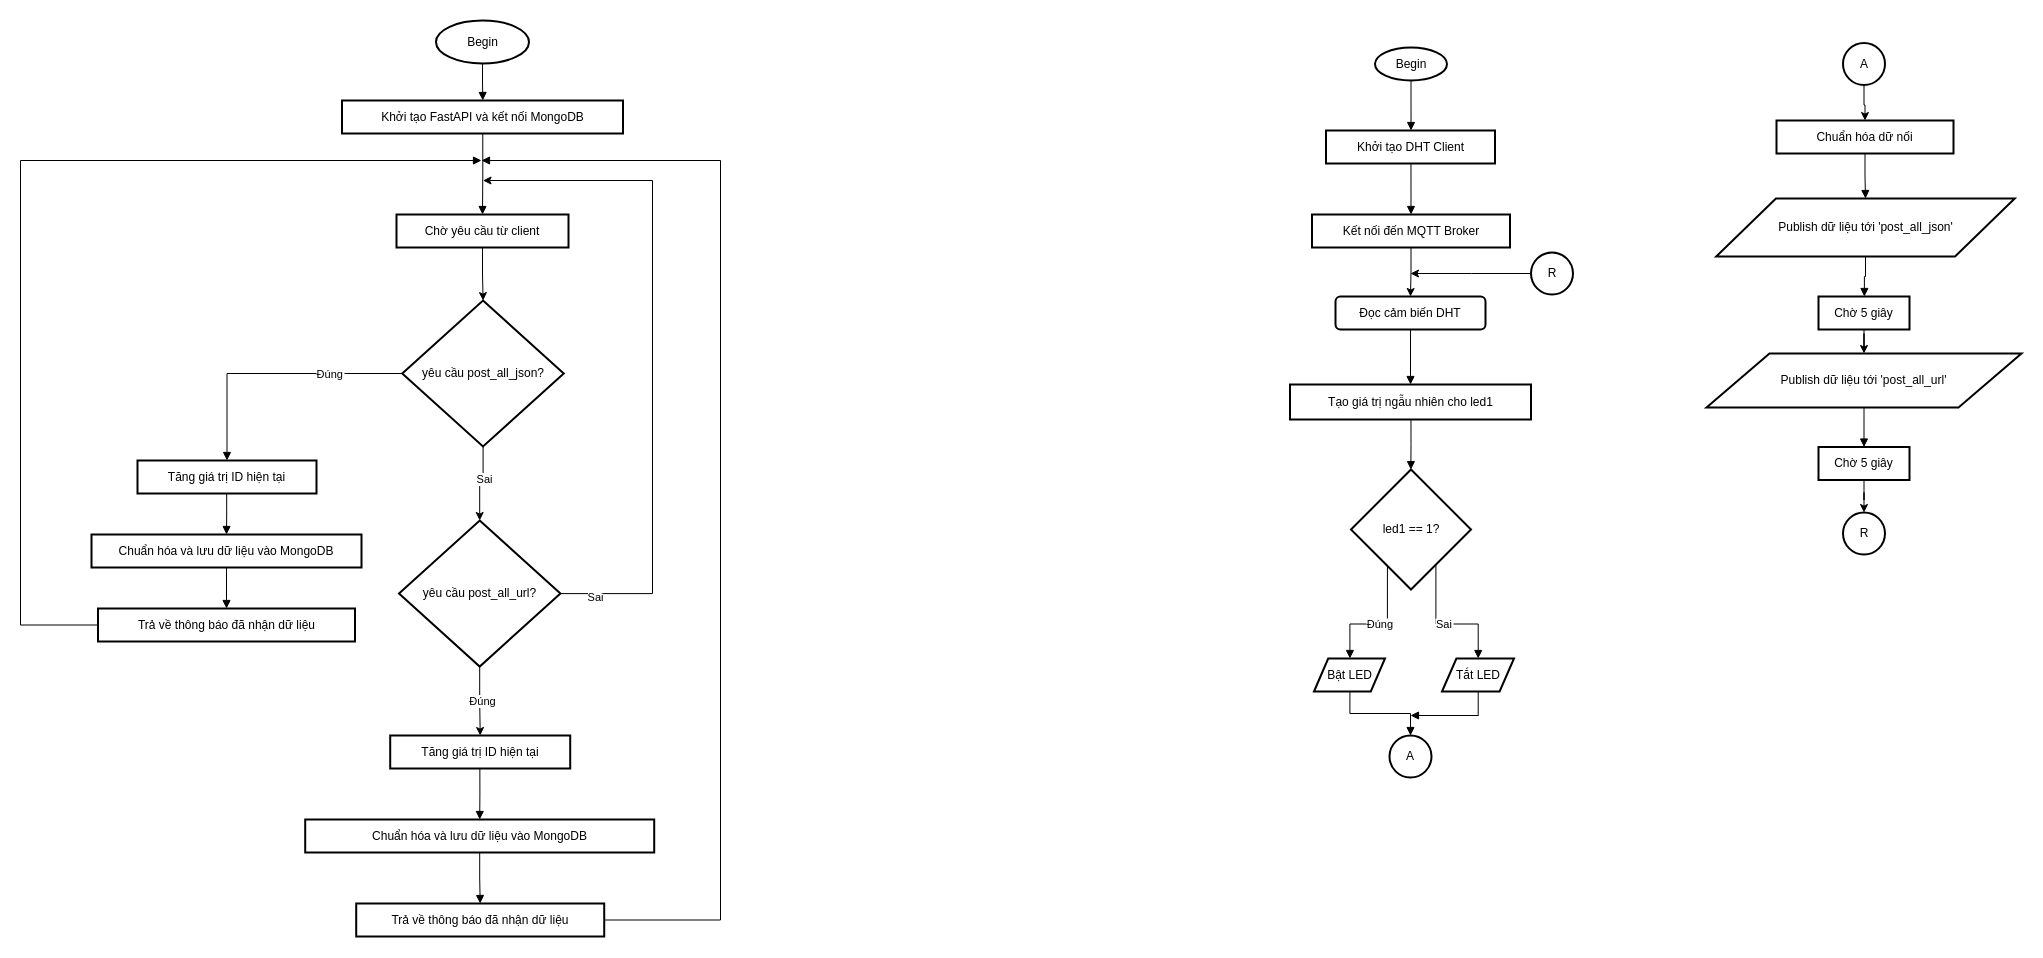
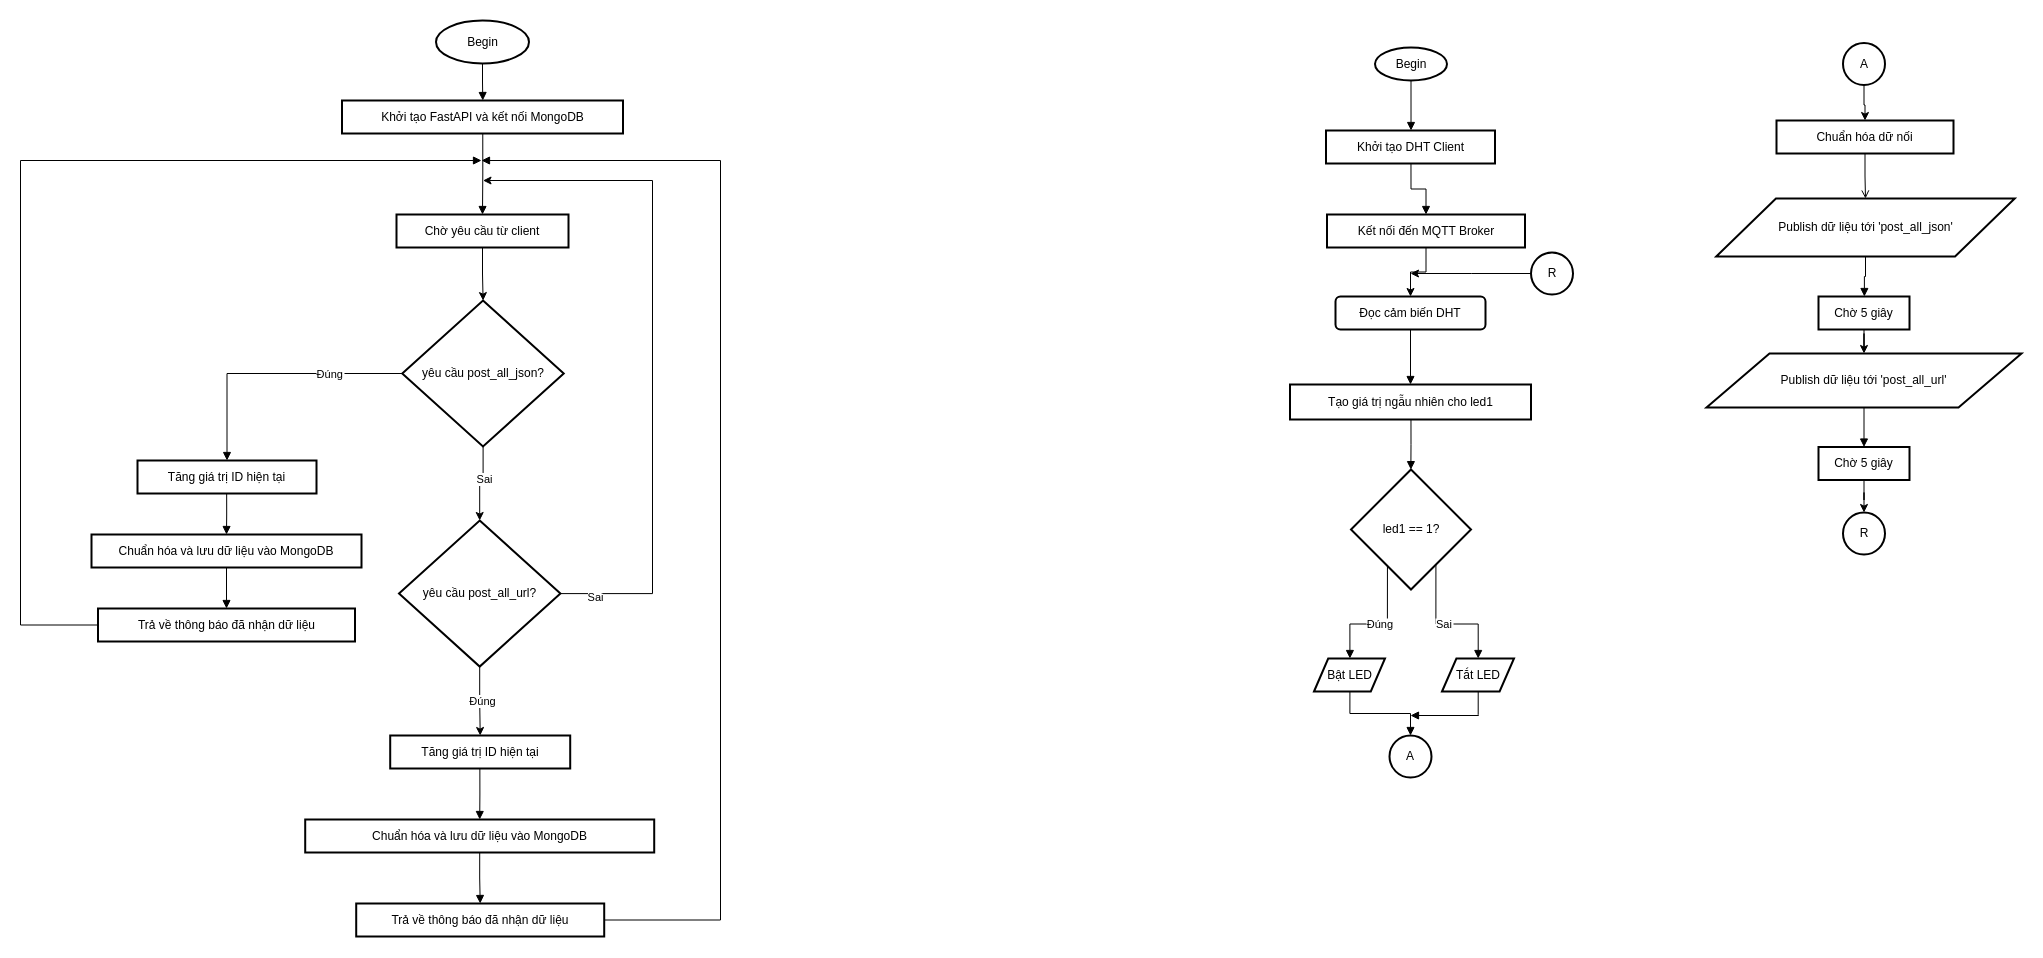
edge "Chuẩn hóa dữ nối" -> "Publish dữ liệu tới 'post_all_json'": arrowhead block -> open
node "Kết nối đến MQTT Broker": moved (1411, 231) -> (1426, 231)
